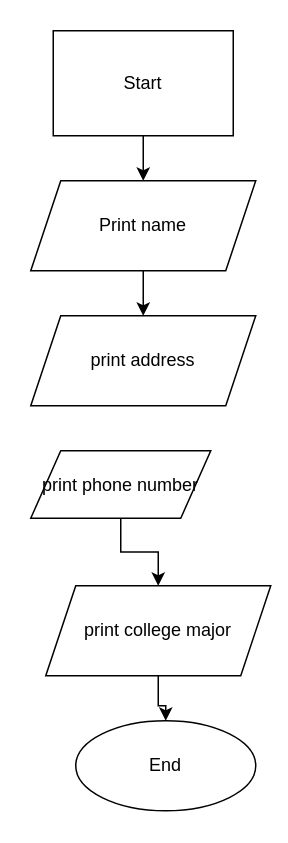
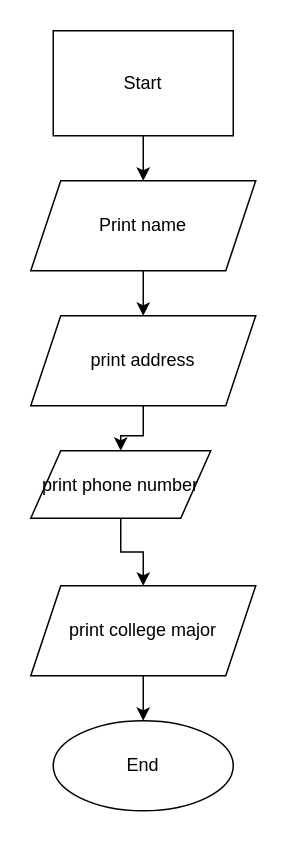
edge "print address" -> "print phone number": added
node "print college major": moved (158, 631) -> (143, 631)
node "End": moved (166, 766) -> (143, 766)
